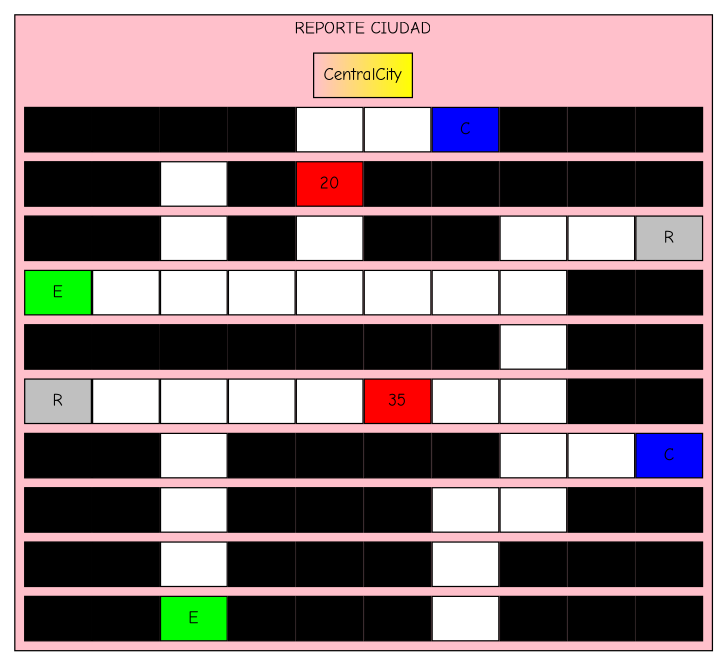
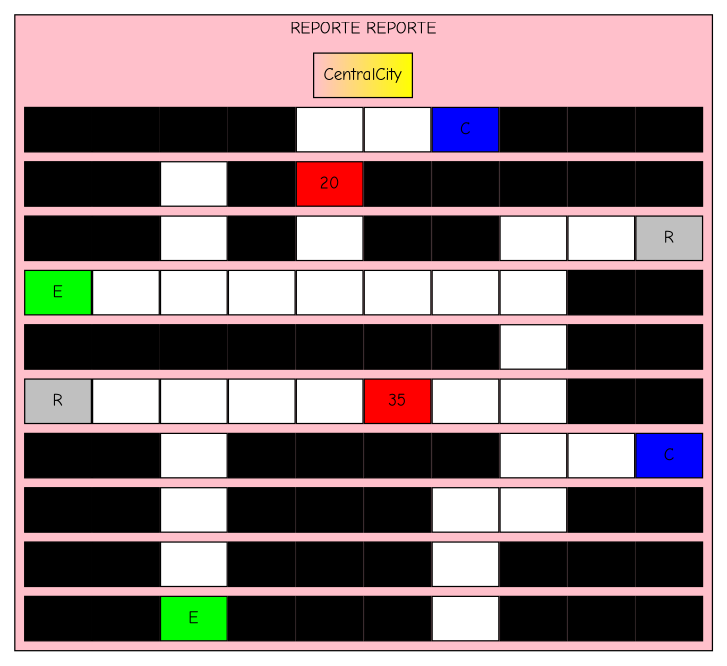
cluster "REPORTE CIUDAD": label "REPORTE CIUDAD" -> "REPORTE REPORTE"
